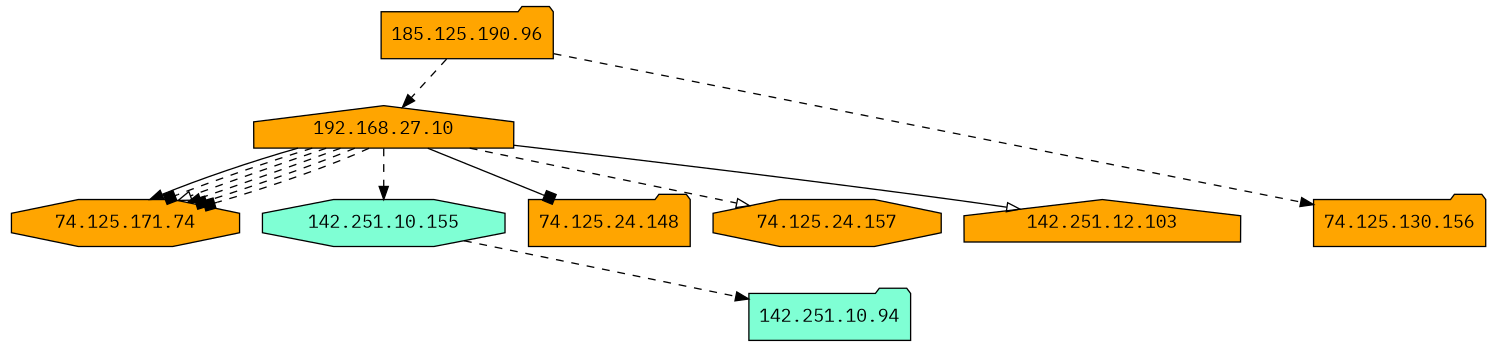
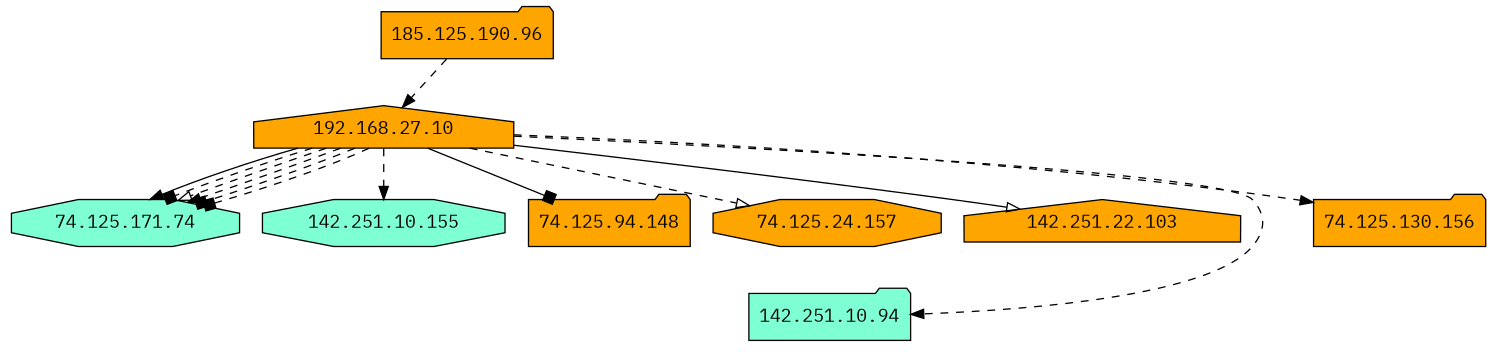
edge "185.125.190.96" -> "74.125.130.156": now "192.168.27.10" -> "74.125.130.156"
node "74.125.171.74": fillcolor orange -> aquamarine
node "74.125.24.148": label "74.125.24.148" -> "74.125.94.148"
node "142.251.12.103": label "142.251.12.103" -> "142.251.22.103"
edge "142.251.10.155" -> "142.251.10.94": now "192.168.27.10" -> "142.251.10.94"
